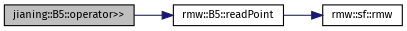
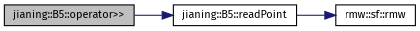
node "rmw::B5::readPoint": label "rmw::B5::readPoint" -> "jianing::B5::readPoint"
